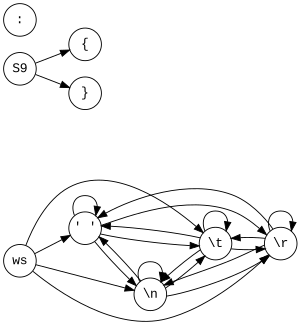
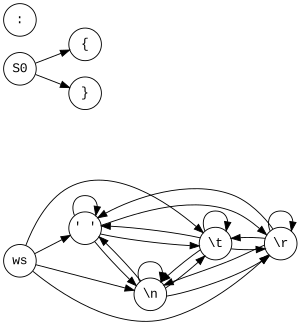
node "S9": label "S9" -> "S0"
